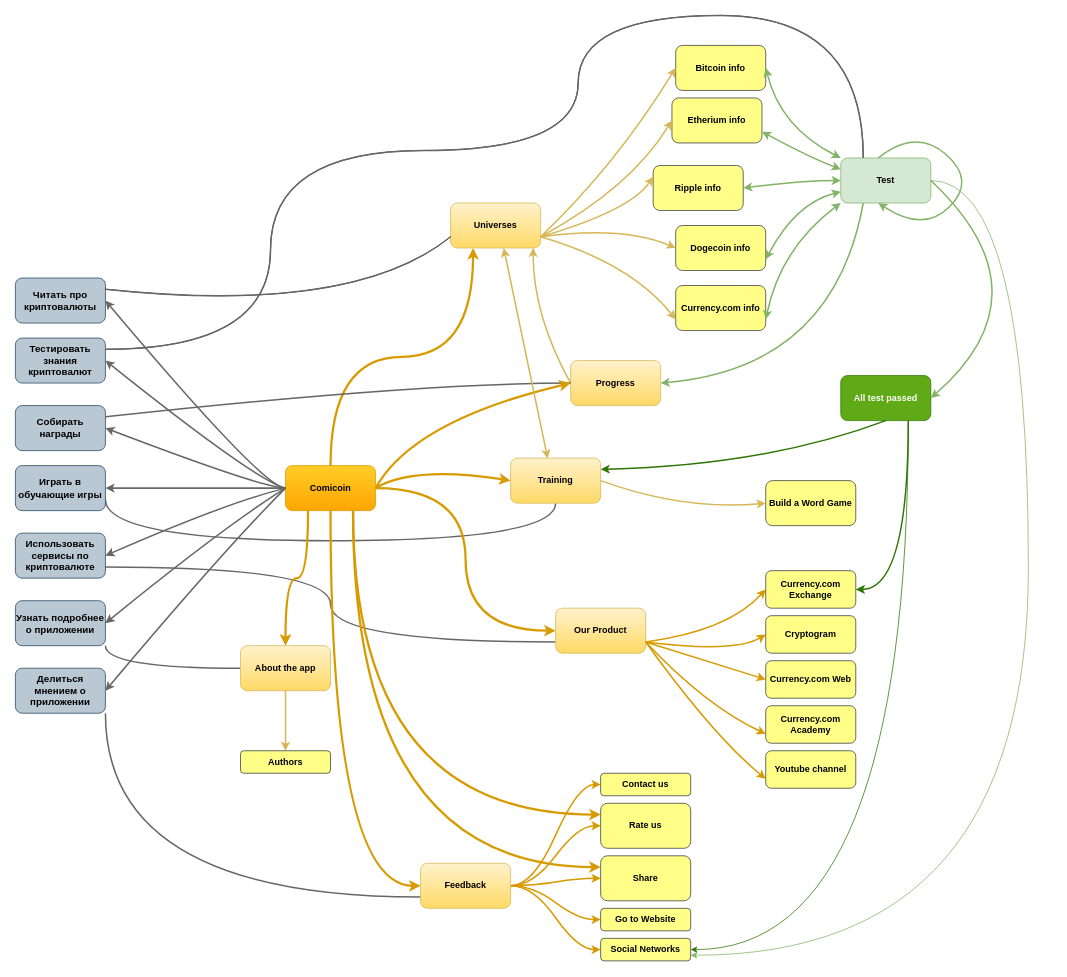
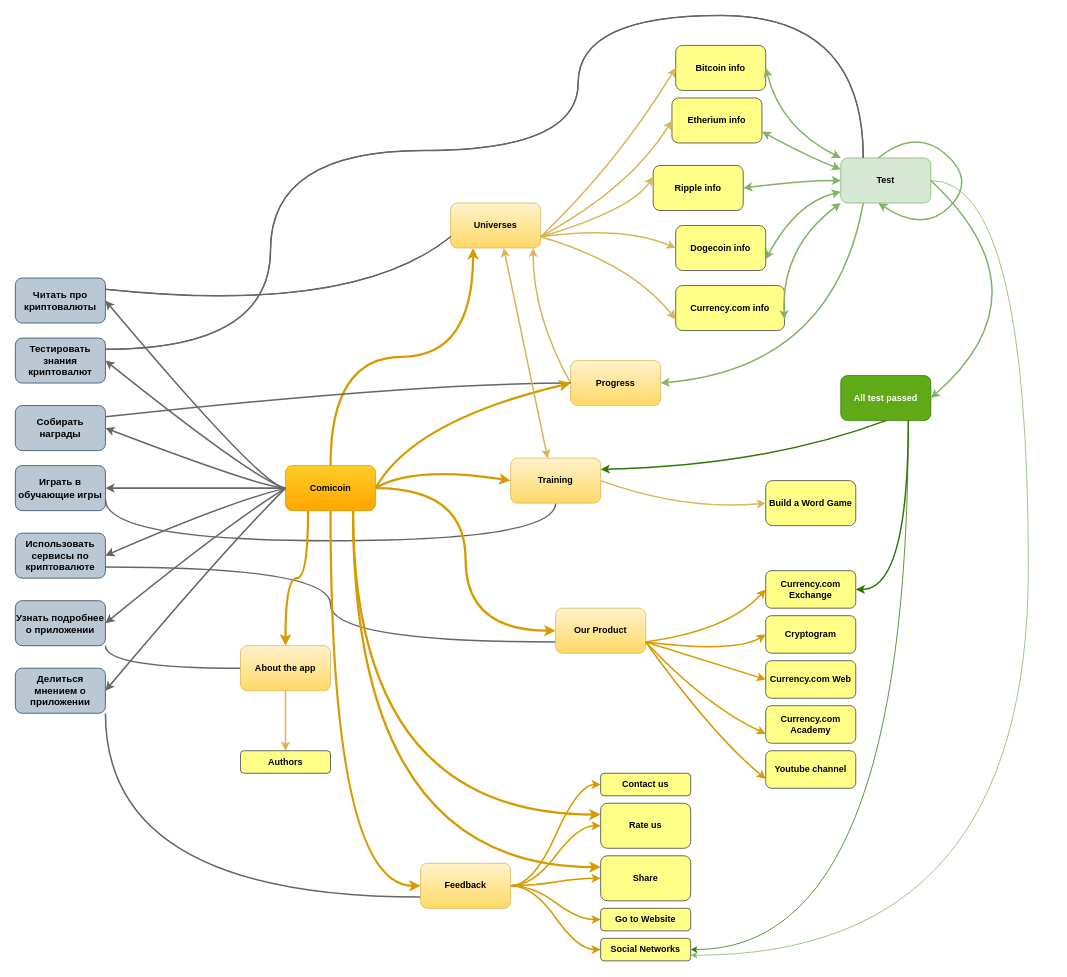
node "Currency.com info": size 90x45 -> 109x45
